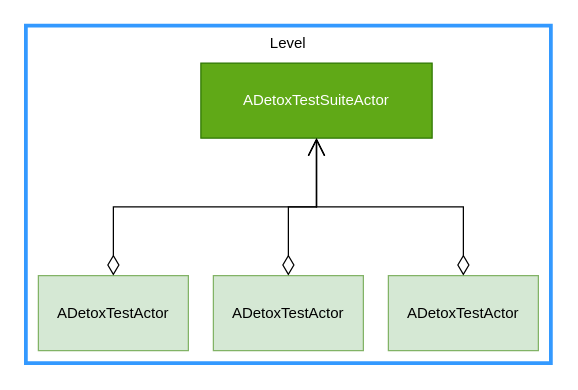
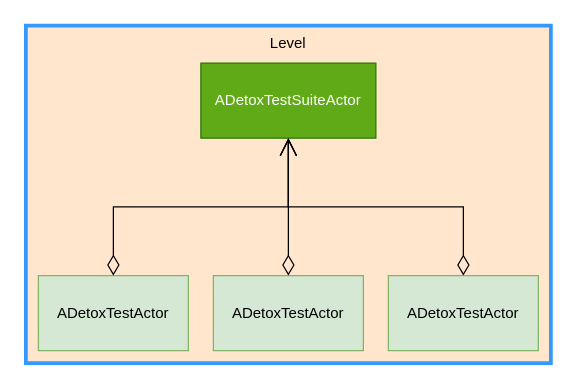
node "ADetoxTestSuiteActor": size 231x75 -> 175x75
node "Level": fillcolor #ffffff -> #ffe6cc
